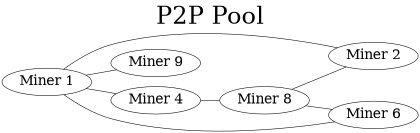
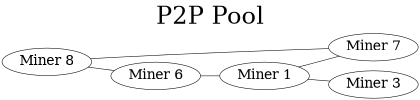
node "Miner 2": label "Miner 2" -> "Miner 7"
node "Miner 9": label "Miner 9" -> "Miner 3"
node "Miner 4": removed
